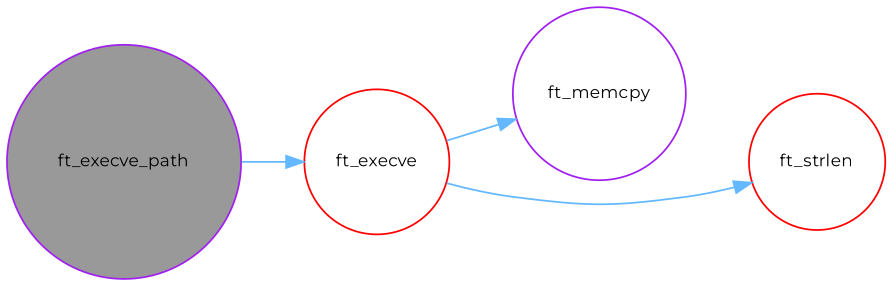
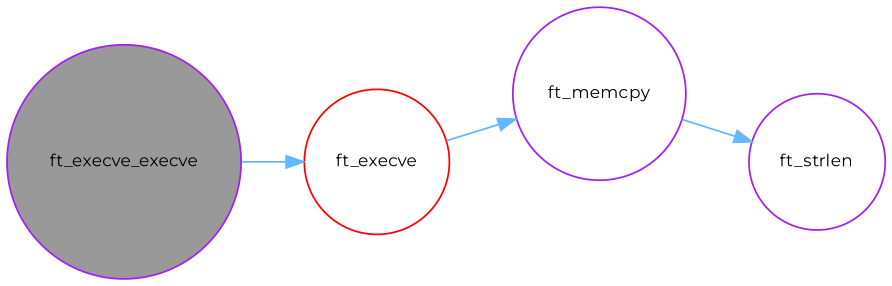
node "ft_execve_path": label "ft_execve_path" -> "ft_execve_execve"
node "ft_strlen": color red -> purple
edge "ft_execve" -> "ft_strlen": now "ft_memcpy" -> "ft_strlen"
